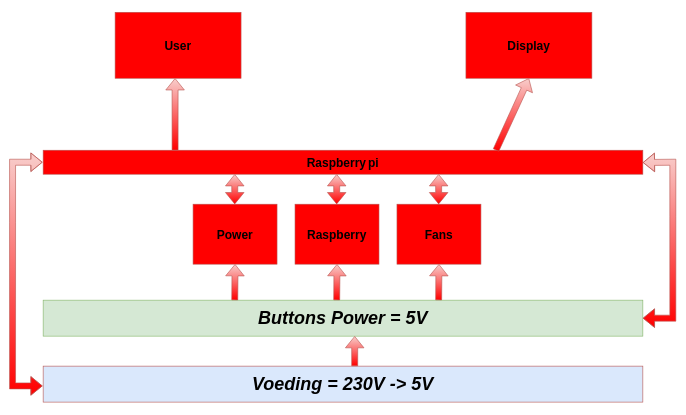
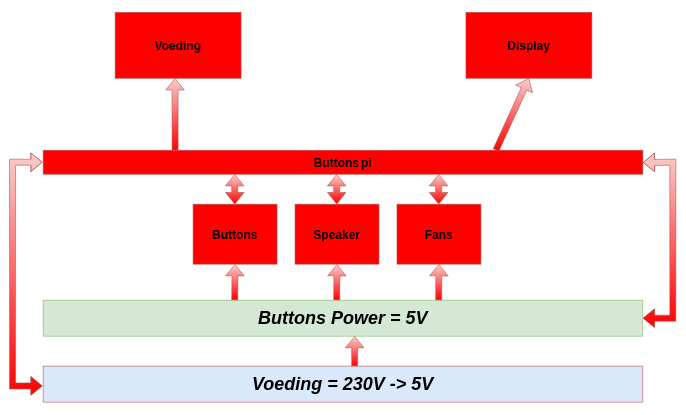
node "User": label "User" -> "Voeding"
node "Raspberry pi": label "Raspberry pi" -> "Buttons pi"
node "Power": label "Power" -> "Buttons"
node "Raspberry": label "Raspberry" -> "Speaker"
